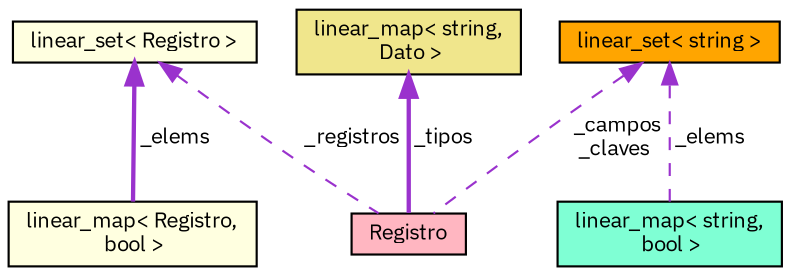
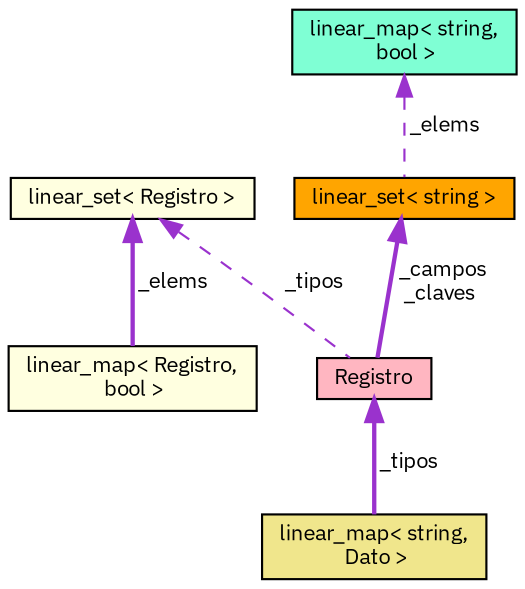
edge "Registro" -> "linear_set< Registro >": label " _registros" -> " _tipos"
edge "linear_map< string, bool >" -> "linear_set< string >": reversed
edge "Registro" -> "linear_set< string >": style dashed -> bold
edge "Registro" -> "linear_map< string, Dato >": reversed
